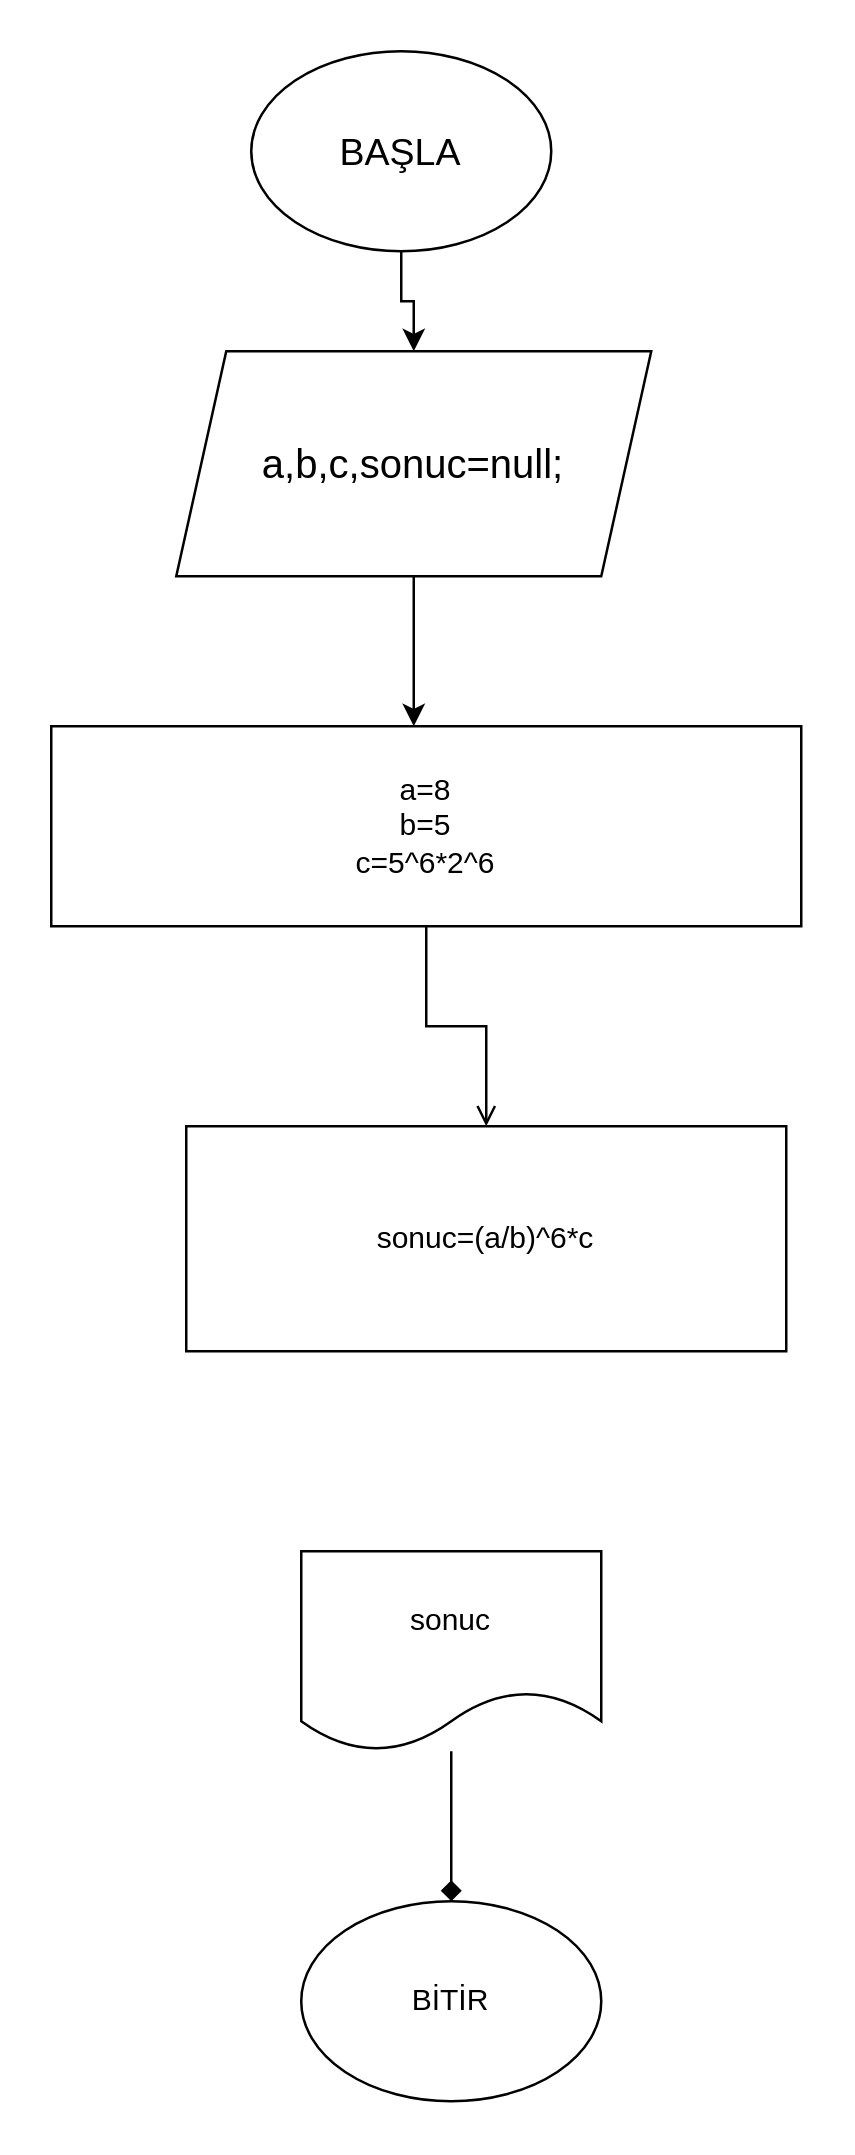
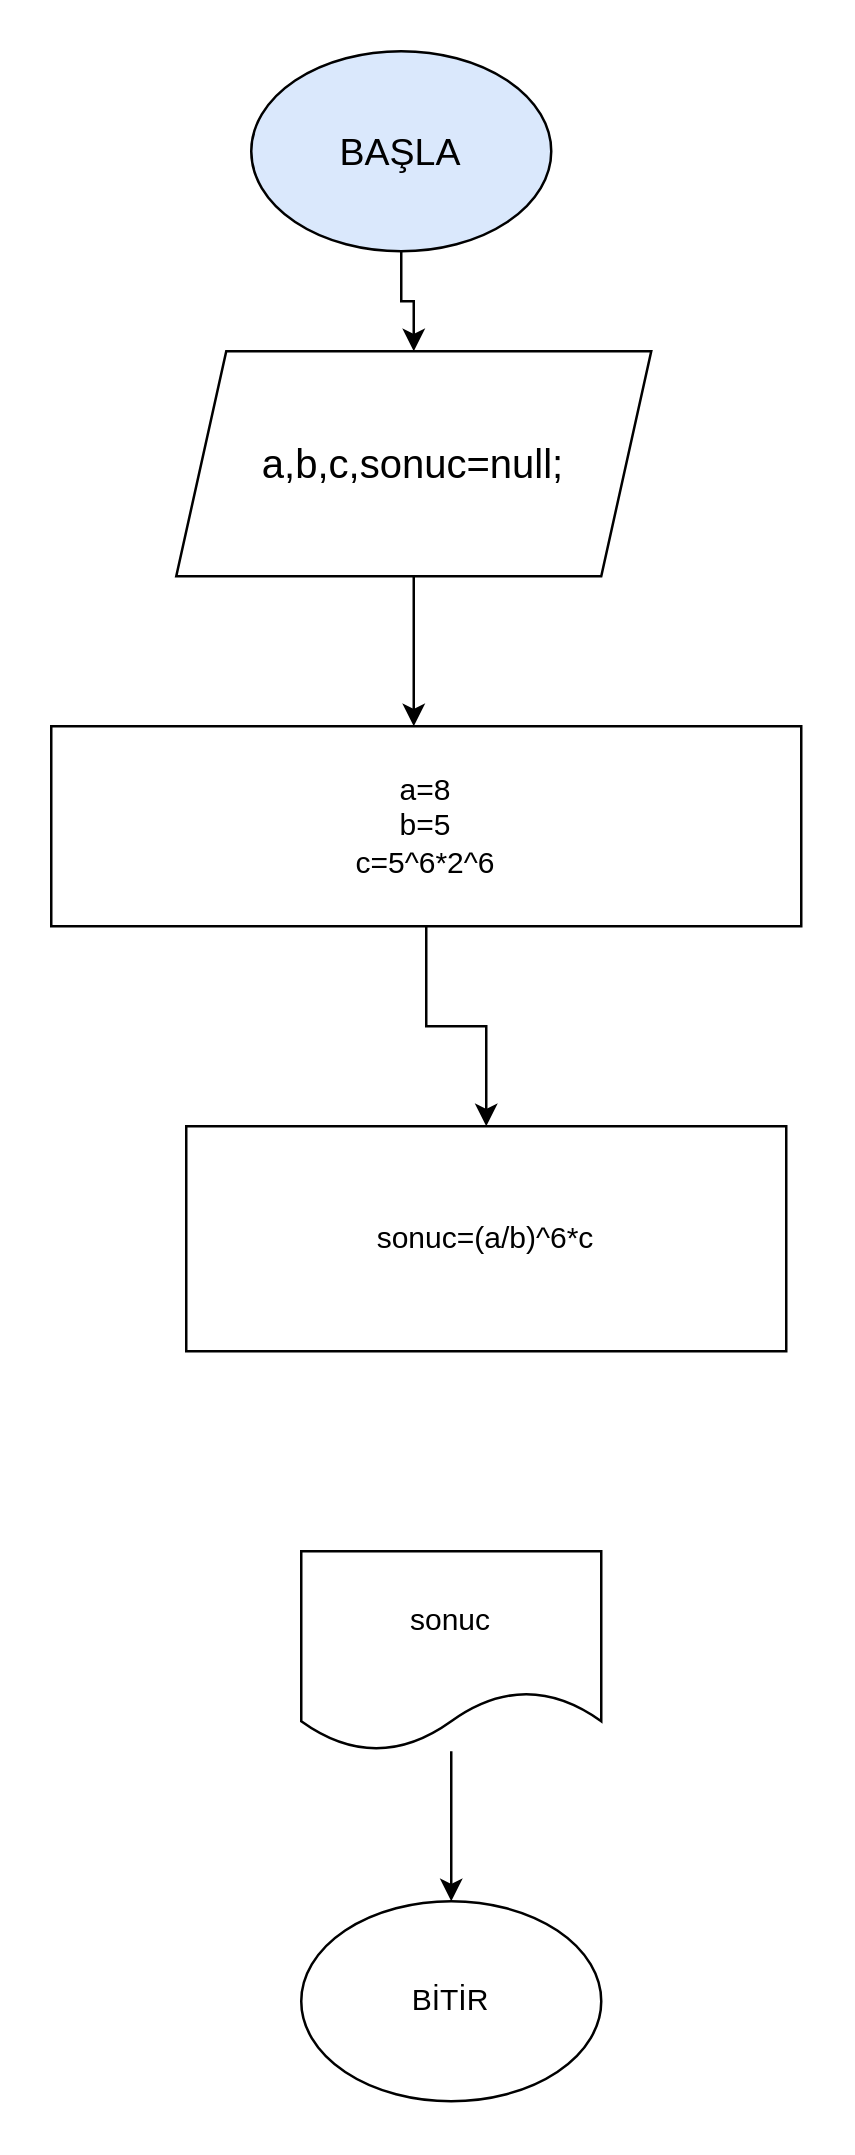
node "BAŞLA": fillcolor #ffffff -> #dae8fc
edge "a=8 b=5 c=5^6*2^6" -> "sonuc=(a/b)^6*c": arrowhead open -> classic
edge "sonuc" -> "BİTİR": arrowhead diamond -> classic
